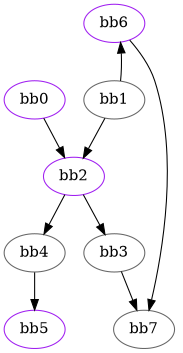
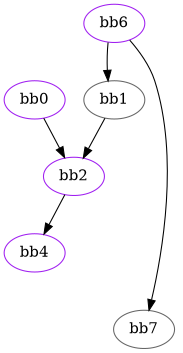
edge "bb1" -> "bb6": reversed
node "bb4": color gray40 -> purple
node "bb3": removed
node "bb5": removed
